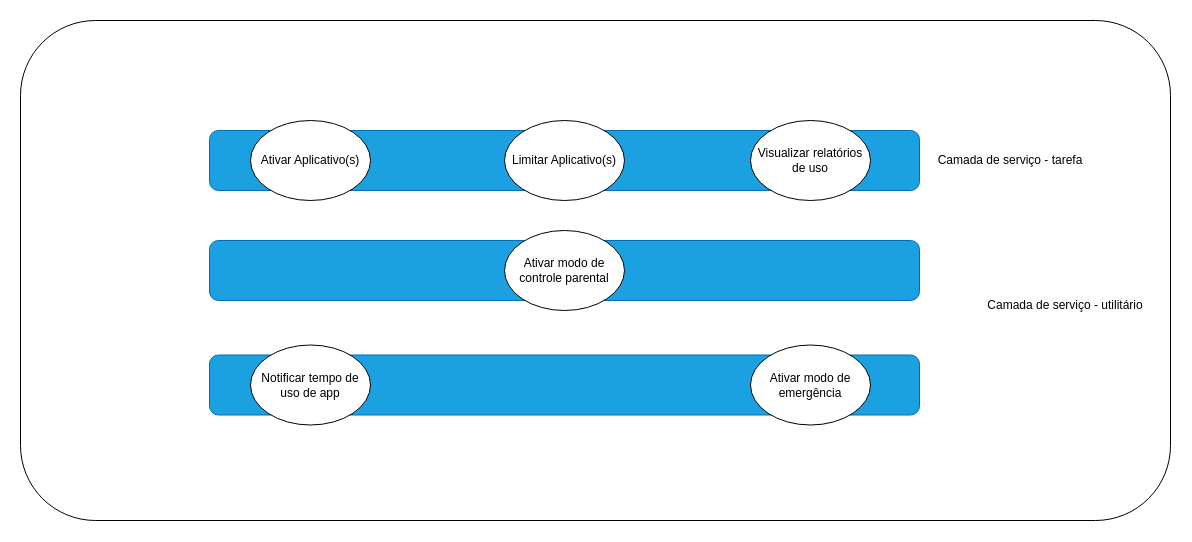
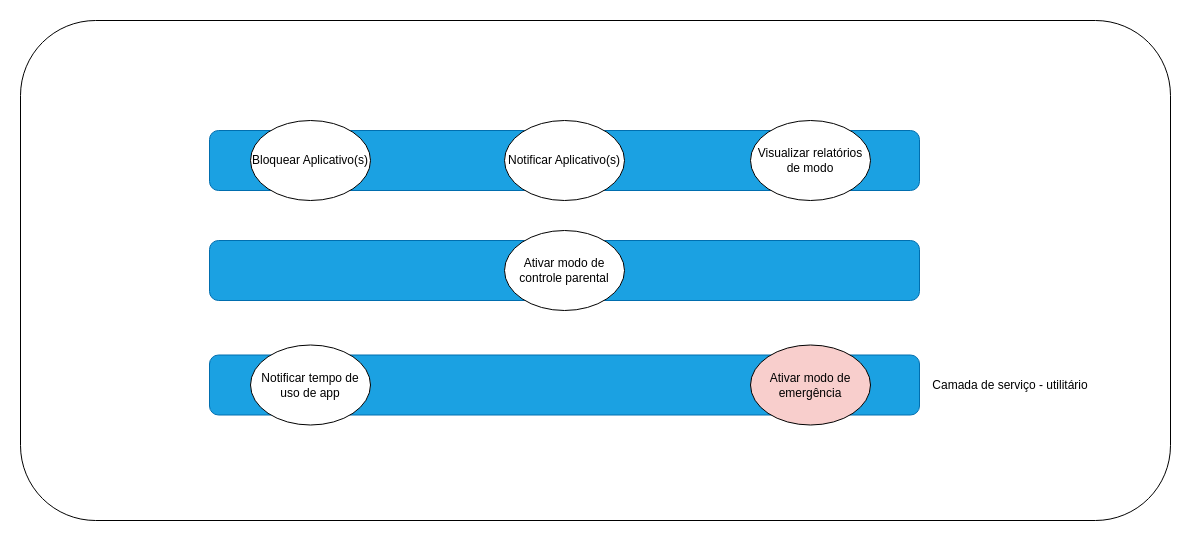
node "Ativar Aplicativo(s)": label "Ativar Aplicativo(s)" -> "Bloquear Aplicativo(s)"
node "Limitar Aplicativo(s)": label "Limitar Aplicativo(s)" -> "Notificar Aplicativo(s)"
node "Visualizar relatórios de uso": label "Visualizar relatórios de uso" -> "Visualizar relatórios de modo"
node "Camada de serviço - tarefa": removed
node "Camada de serviço - utilitário": moved (1066, 305) -> (1011, 385)
node "Ativar modo de emergência": fillcolor #ffffff -> #f8cecc
